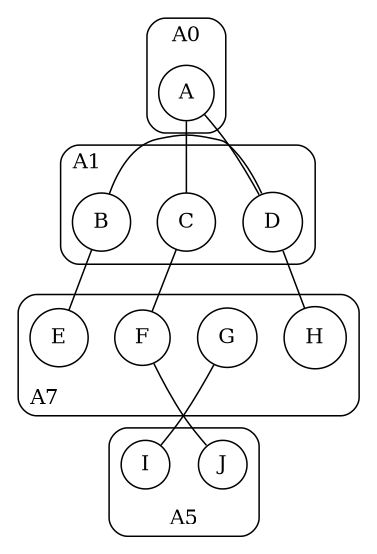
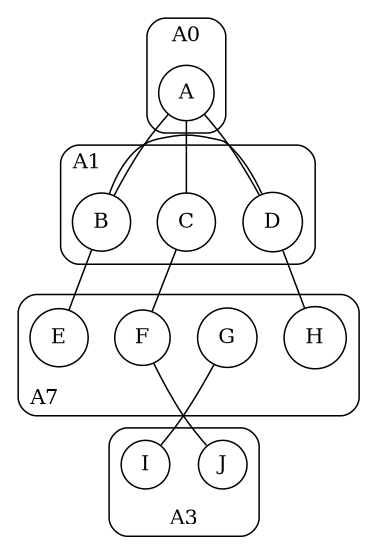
edge "A" -- "B": added
cluster "A5": label "A5" -> "A3"
